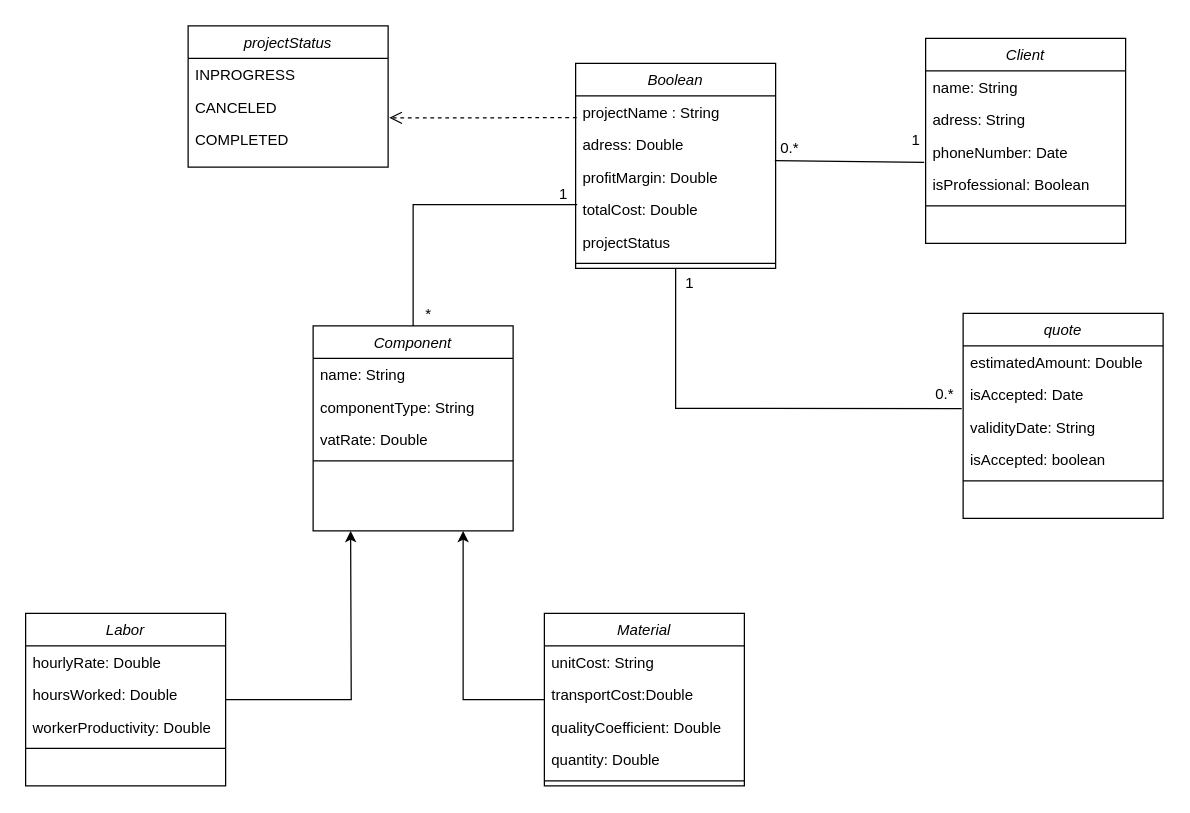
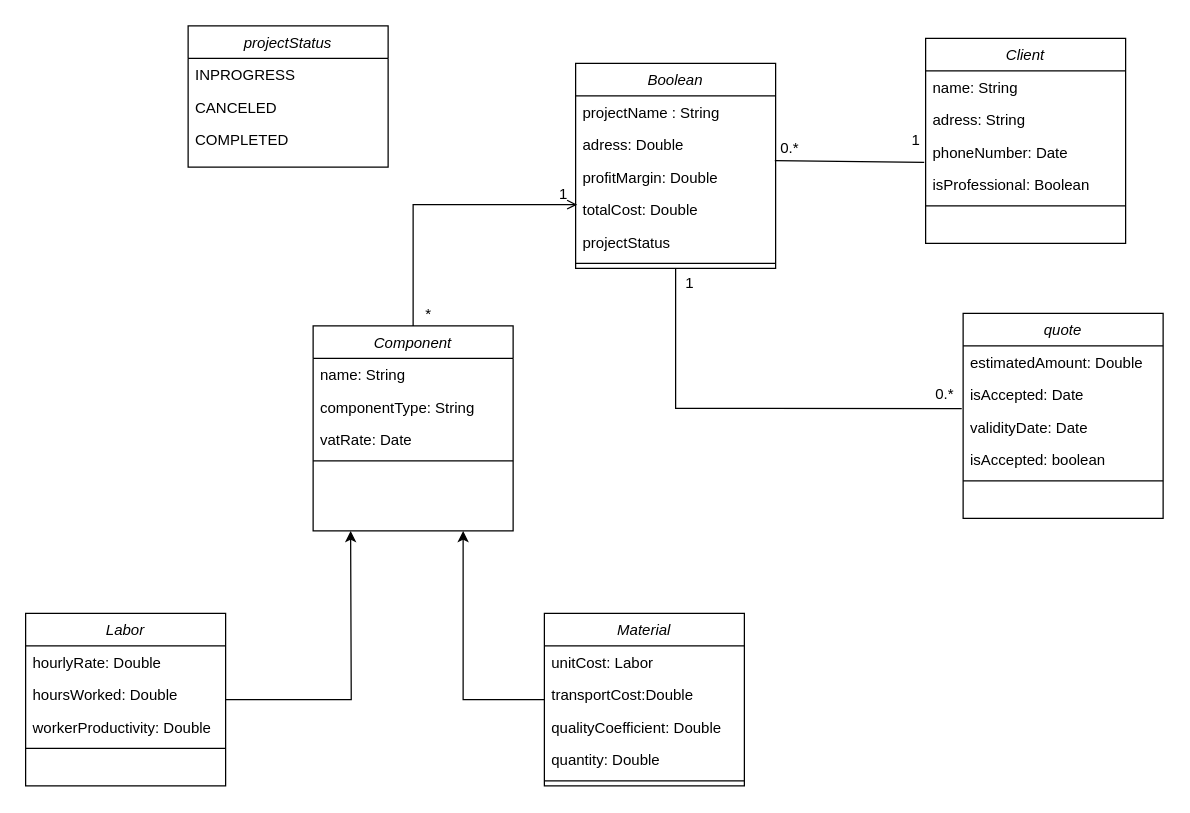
edge "projectName : String" -> "CANCELED": removed
edge "totalCost: Double" -- "Component": arrowhead none -> open
node "validityDate: String": label "validityDate: String" -> "validityDate: Date"
node "vatRate: Double": label "vatRate: Double" -> "vatRate: Date"
node "unitCost: String": label "unitCost: String" -> "unitCost: Labor"
